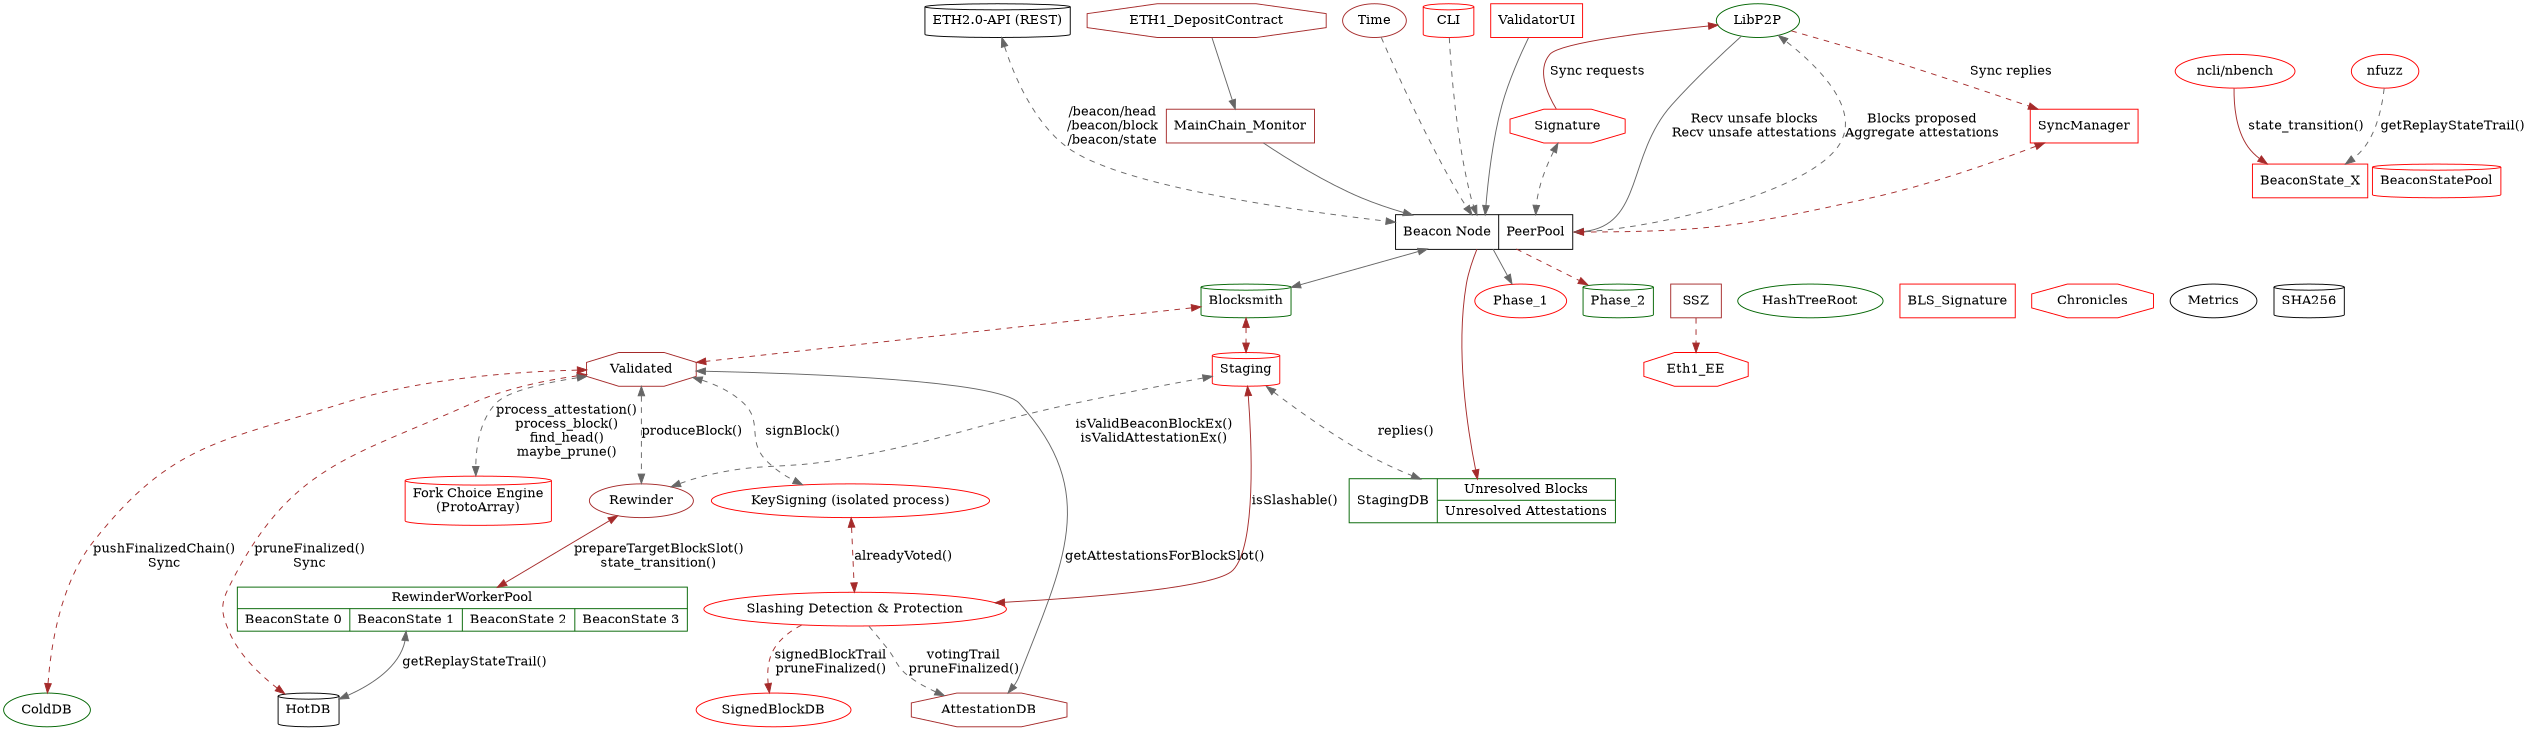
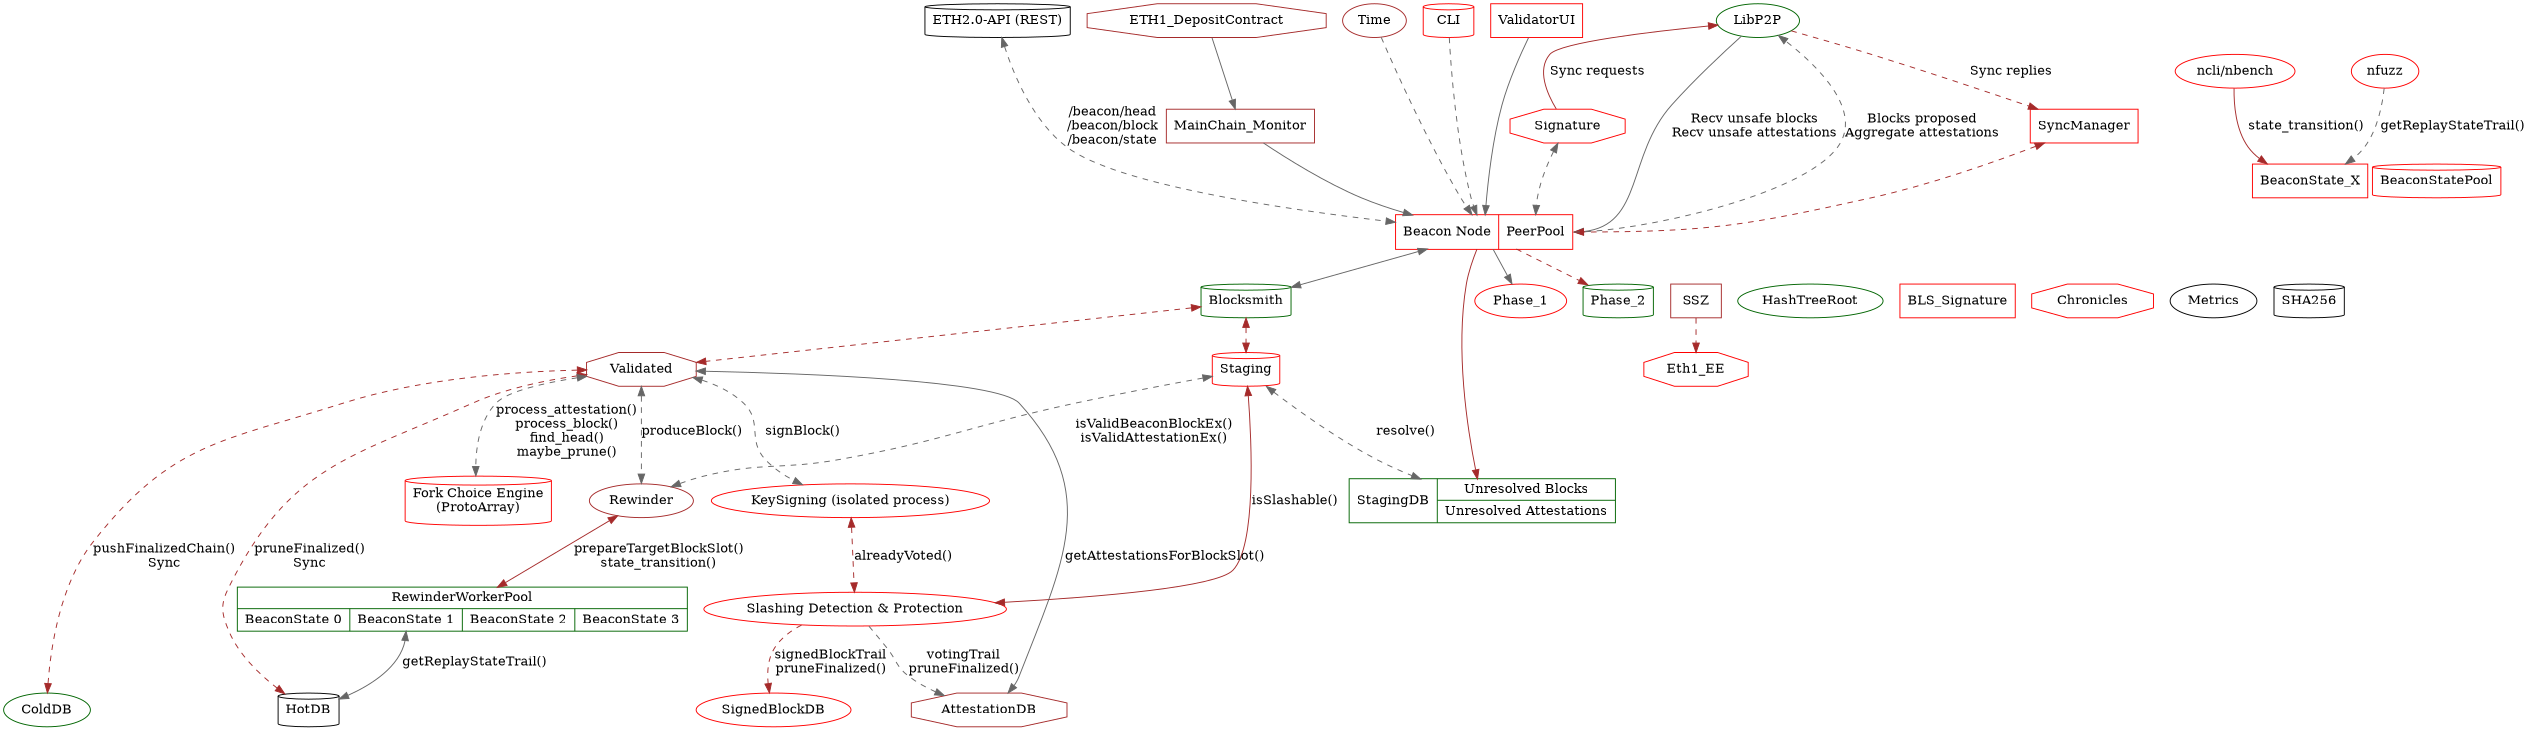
node "Beacon Node": color black -> red
edge "Staging" -- "StagingDB": label "replies()" -> "resolve()"
